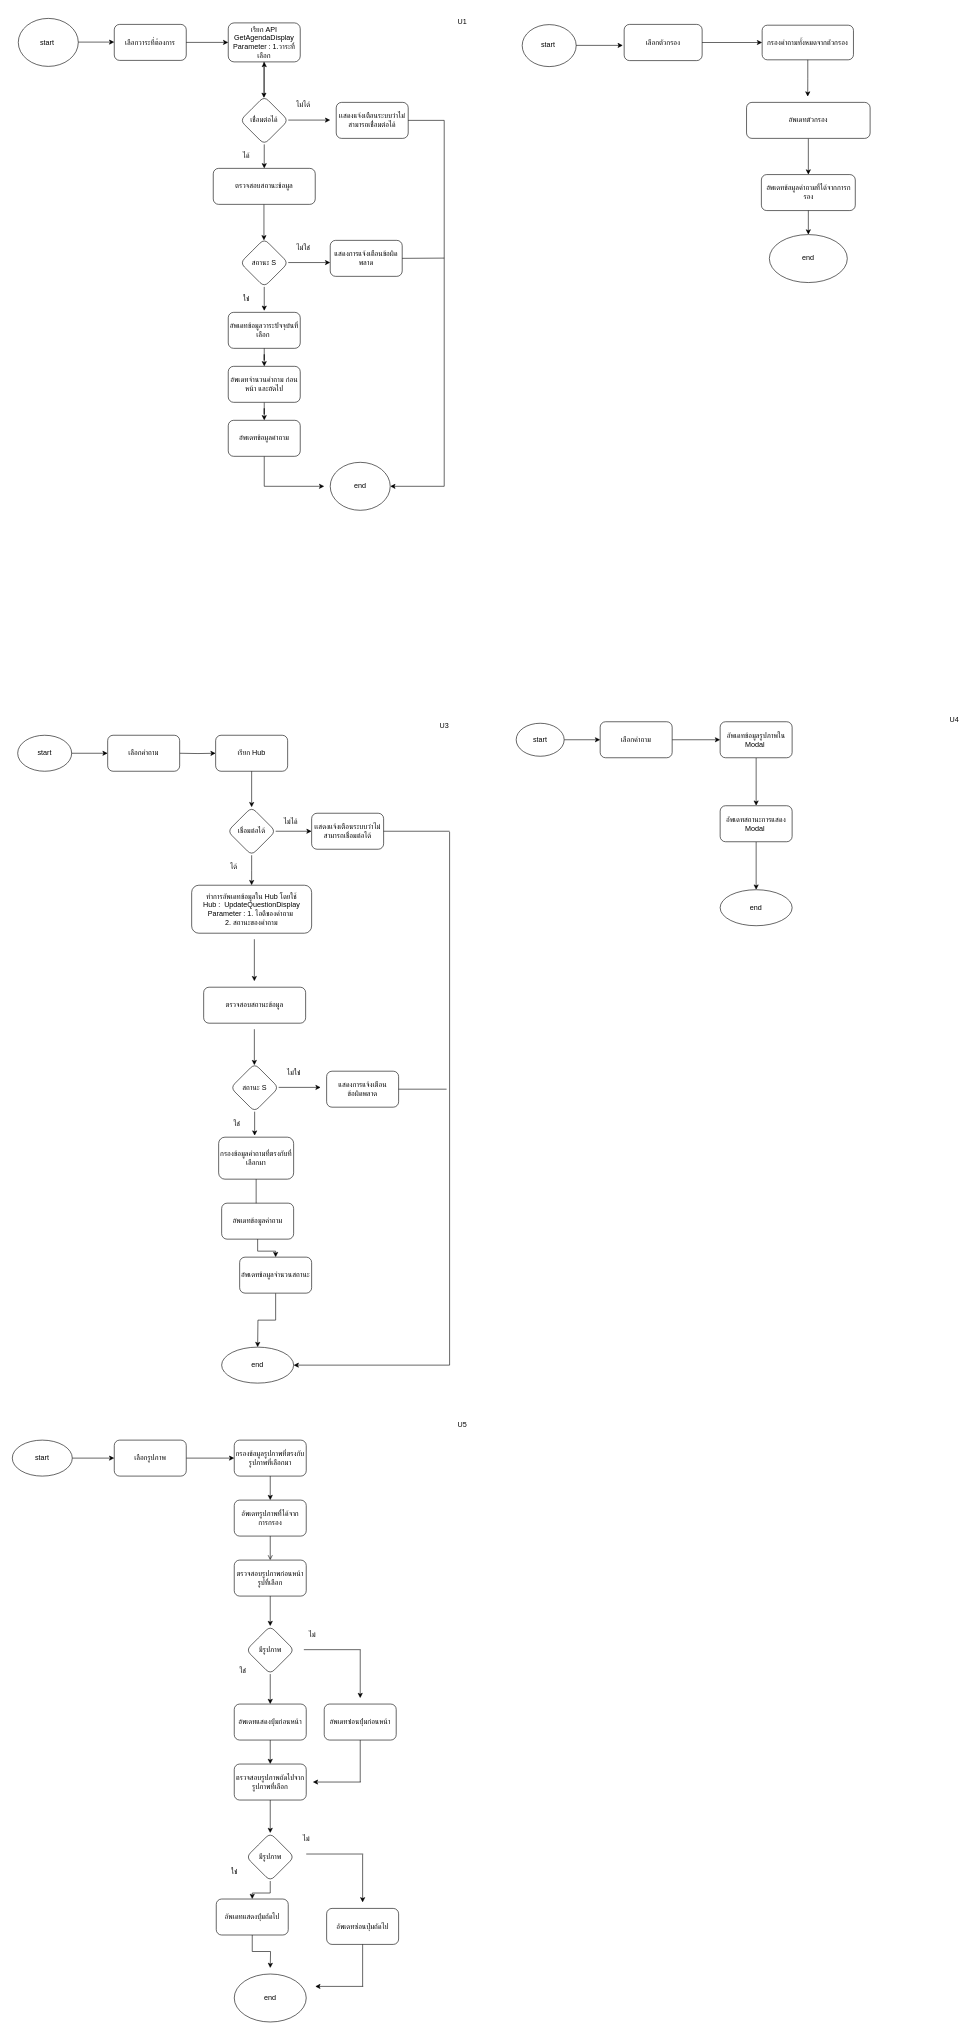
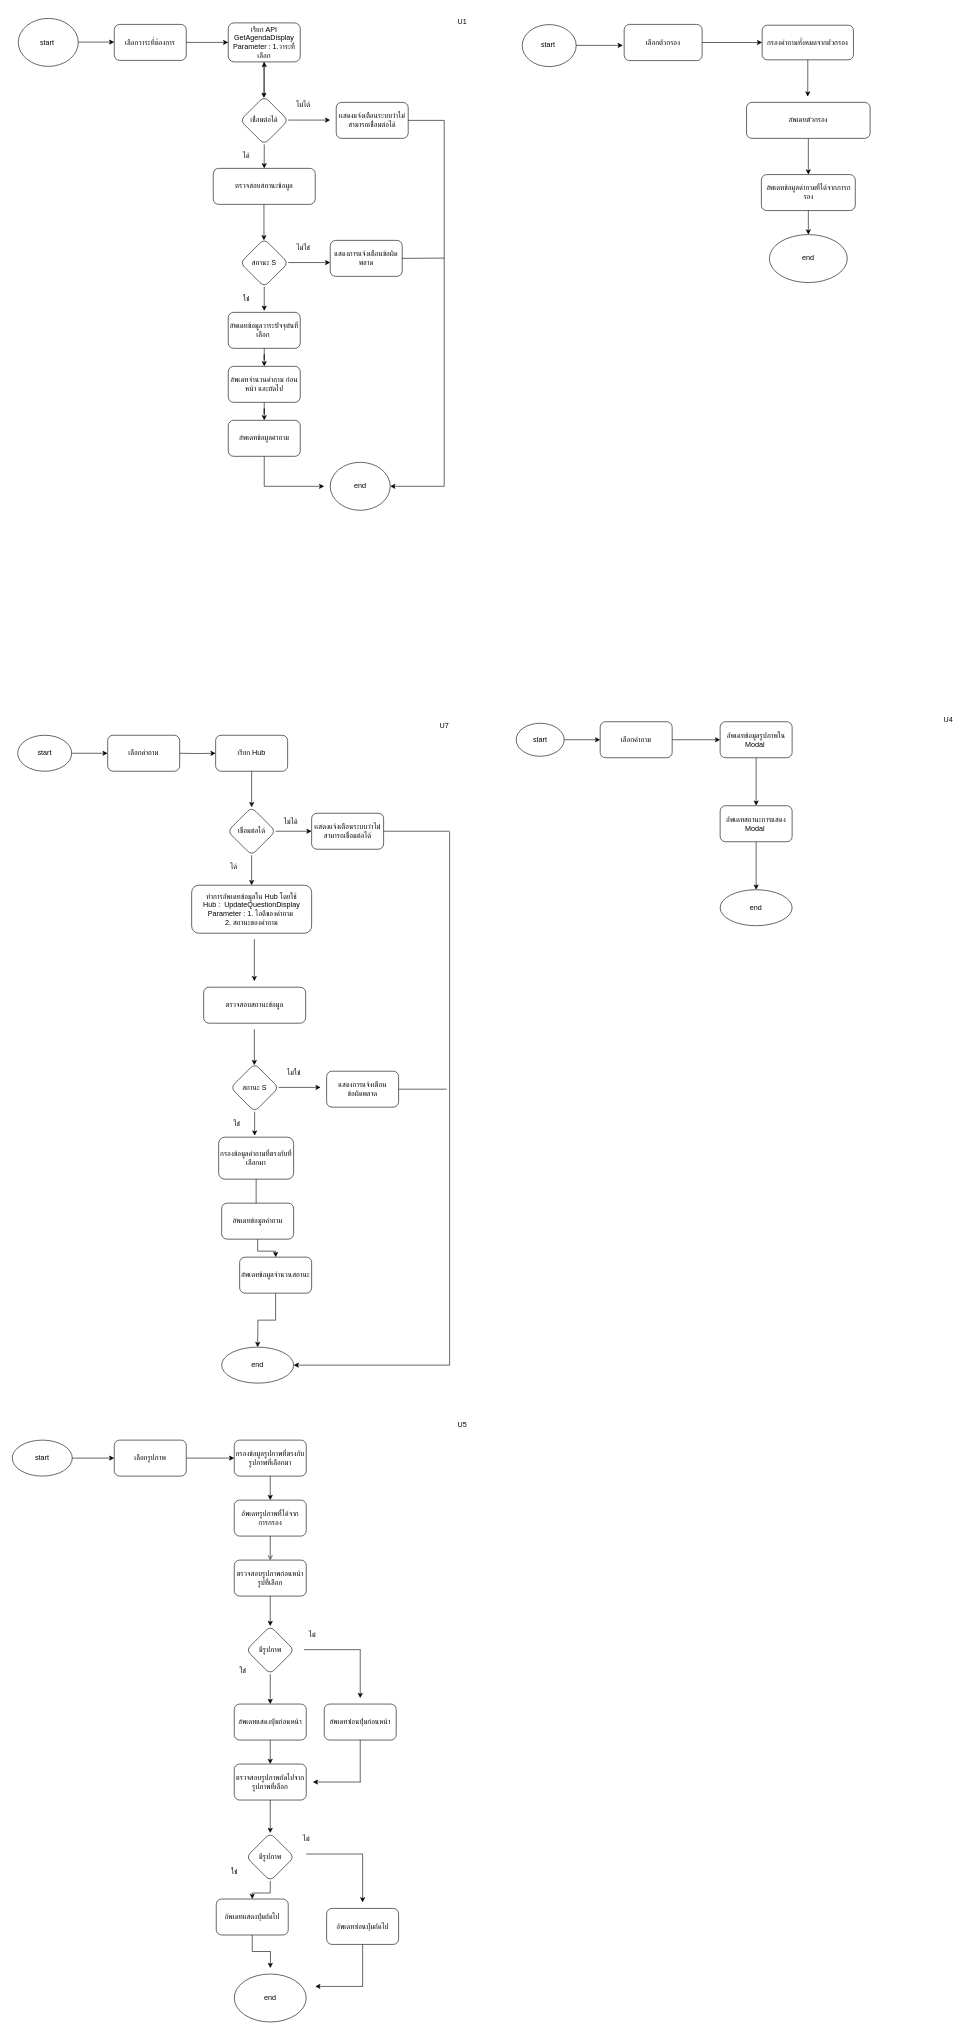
node "U4": moved (954, 720) -> (948, 720)
node "U3": label "U3" -> "U7"
